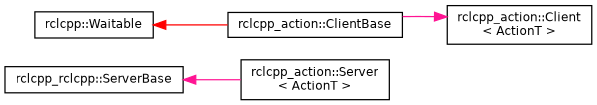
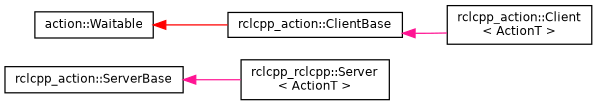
edge "rclcpp_action::ClientBase" -> "rclcpp_action::Client < ActionT >": reversed
node "rclcpp::Waitable": label "rclcpp::Waitable" -> "action::Waitable"
node "rclcpp_rclcpp::ServerBase": label "rclcpp_rclcpp::ServerBase" -> "rclcpp_action::ServerBase"
node "rclcpp_action::Server < ActionT >": label "rclcpp_action::Server < ActionT >" -> "rclcpp_rclcpp::Server < ActionT >"
